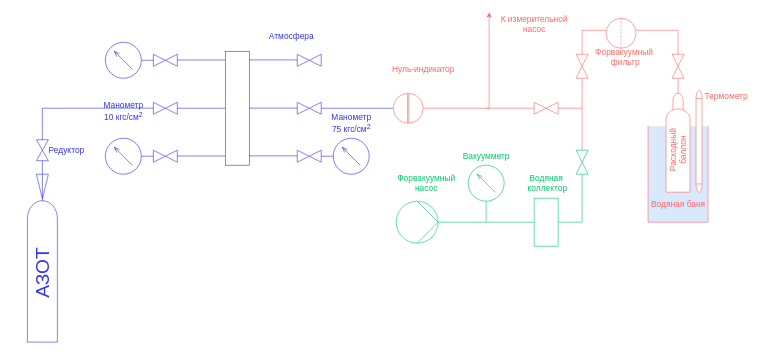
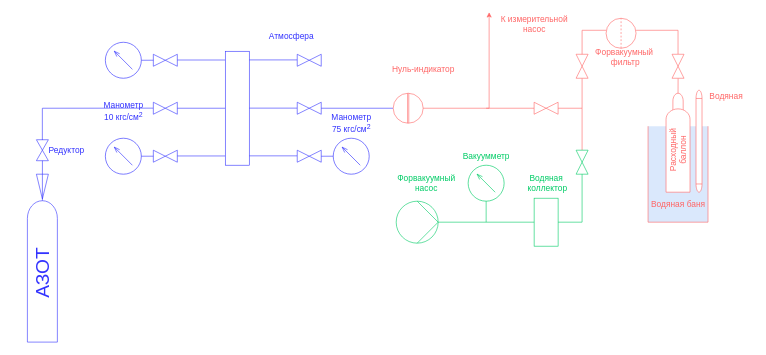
node "Термометр": label "Термометр" -> "Водяная"
